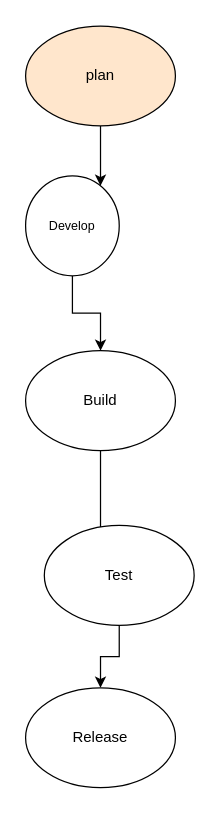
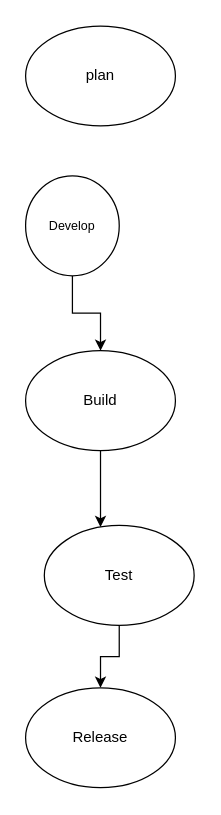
node "plan": fillcolor #ffe6cc -> #ffffff
edge "plan" -> "Develop": removed
edge "Build" -- "Test": arrowhead none -> classic
